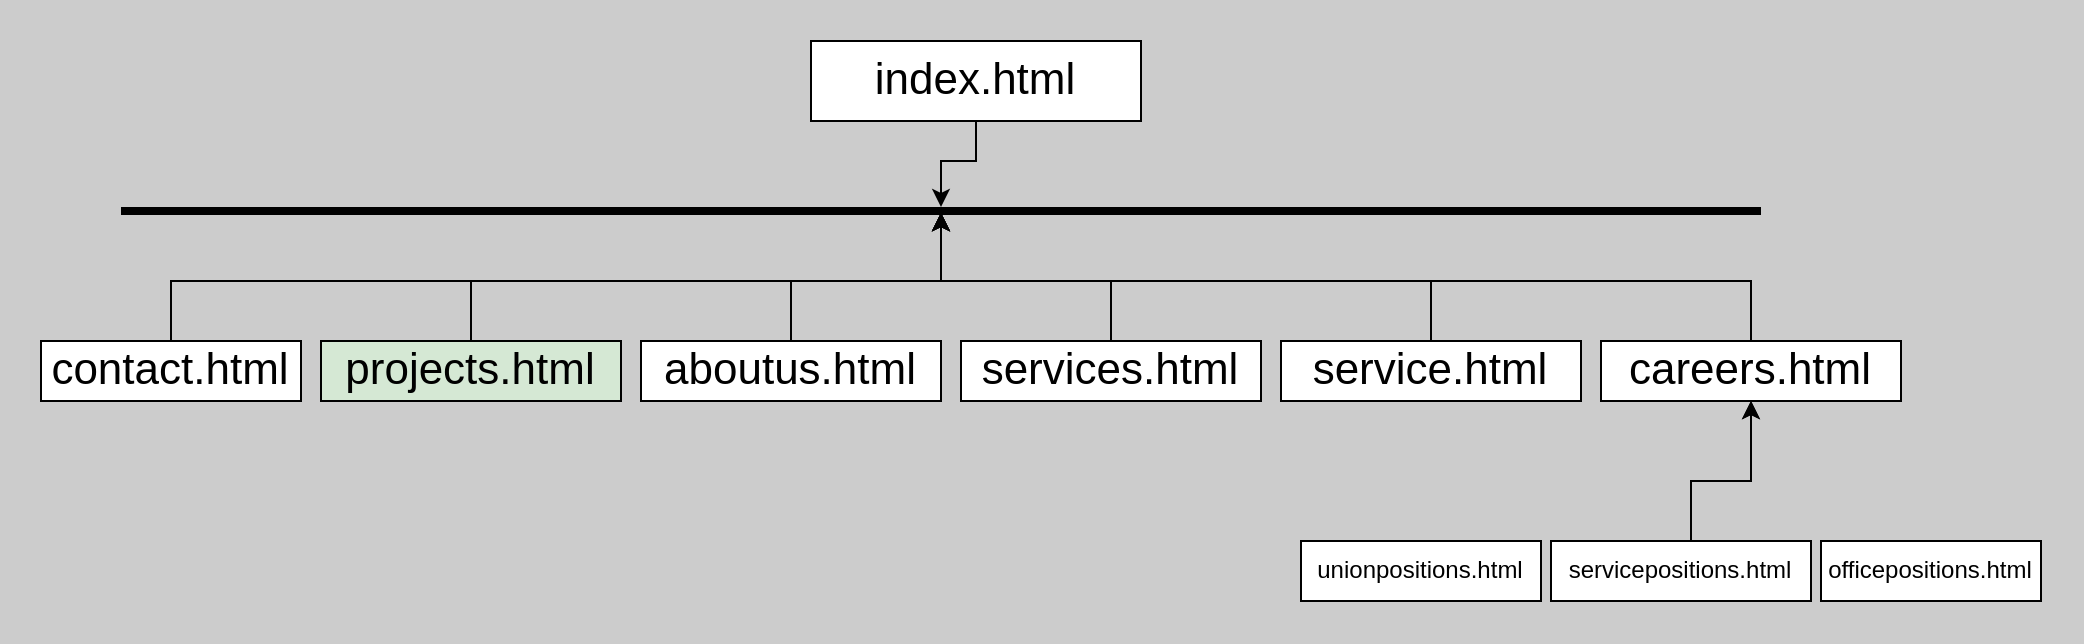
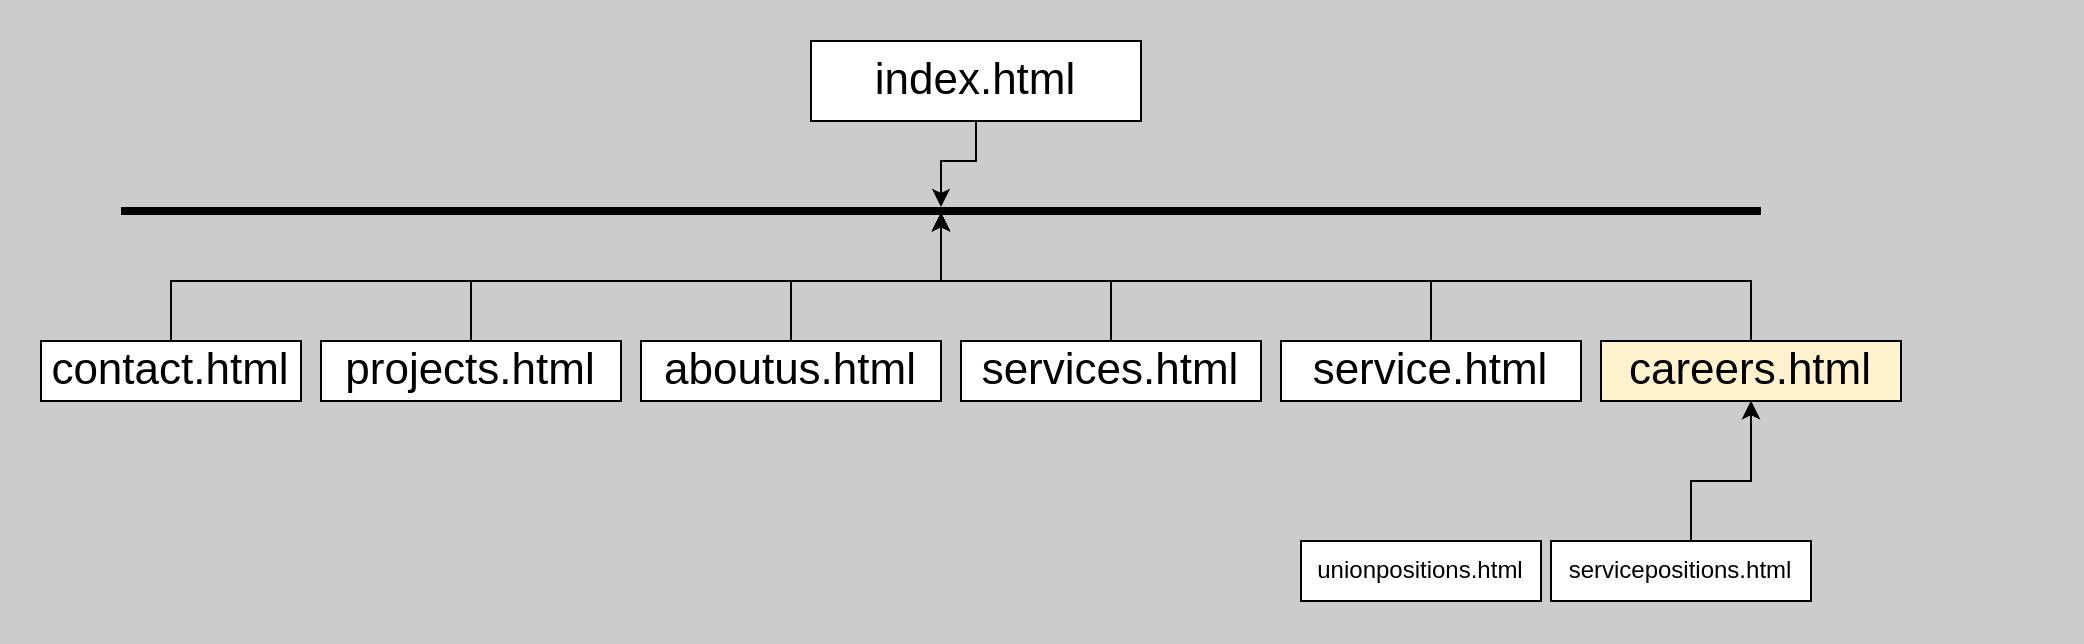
node "projects.html": fillcolor #d5e8d4 -> #ffffff
node "careers.html": fillcolor #ffffff -> #fff2cc
node "officepositions.html": removed
